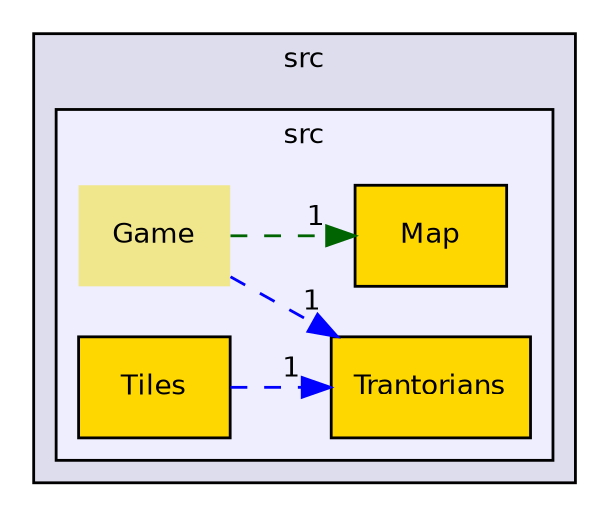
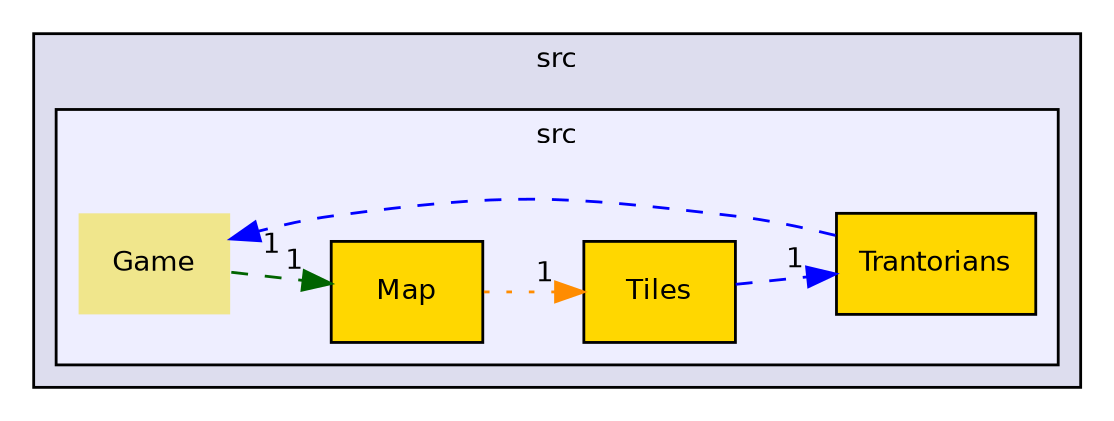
edge "Map" -> "Tiles": added
edge "Game" -> "Trantorians": reversed
